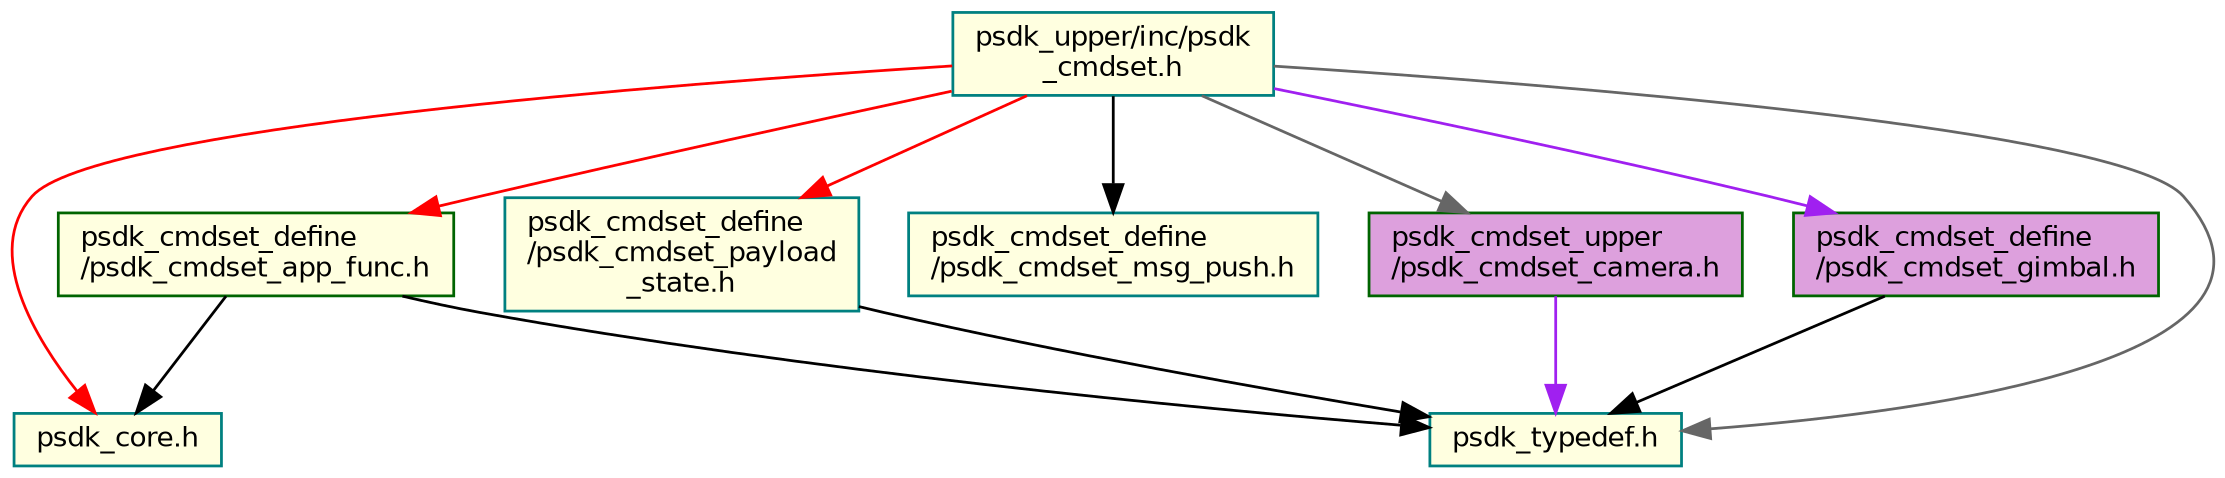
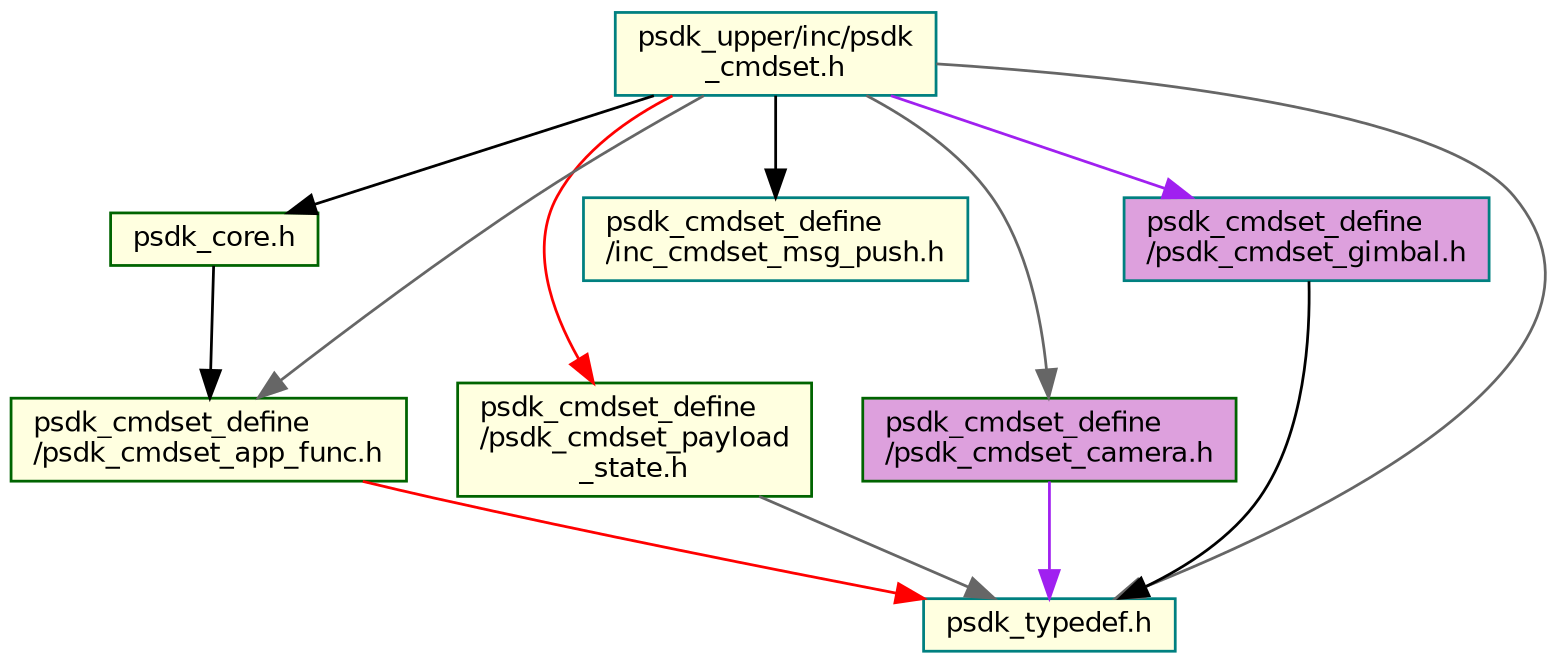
edge "psdk_upper/inc/psdk _cmdset.h" -> "psdk_core.h": color red -> black
edge "psdk_upper/inc/psdk _cmdset.h" -> "psdk_cmdset_define /psdk_cmdset_app_func.h": color red -> gray40
node "psdk_cmdset_define /psdk_cmdset_payload _state.h": color teal -> darkgreen
node "psdk_cmdset_define /psdk_cmdset_msg_push.h": label "psdk_cmdset_define /psdk_cmdset_msg_push.h" -> "psdk_cmdset_define /inc_cmdset_msg_push.h"
node "psdk_cmdset_upper /psdk_cmdset_camera.h": label "psdk_cmdset_upper /psdk_cmdset_camera.h" -> "psdk_cmdset_define /psdk_cmdset_camera.h"
node "psdk_cmdset_define /psdk_cmdset_gimbal.h": color darkgreen -> teal
edge "psdk_cmdset_define /psdk_cmdset_app_func.h" -> "psdk_core.h": reversed
edge "psdk_cmdset_define /psdk_cmdset_payload _state.h" -> "psdk_typedef.h": color black -> gray40
edge "psdk_cmdset_define /psdk_cmdset_app_func.h" -> "psdk_typedef.h": color black -> red
node "psdk_core.h": color teal -> darkgreen
